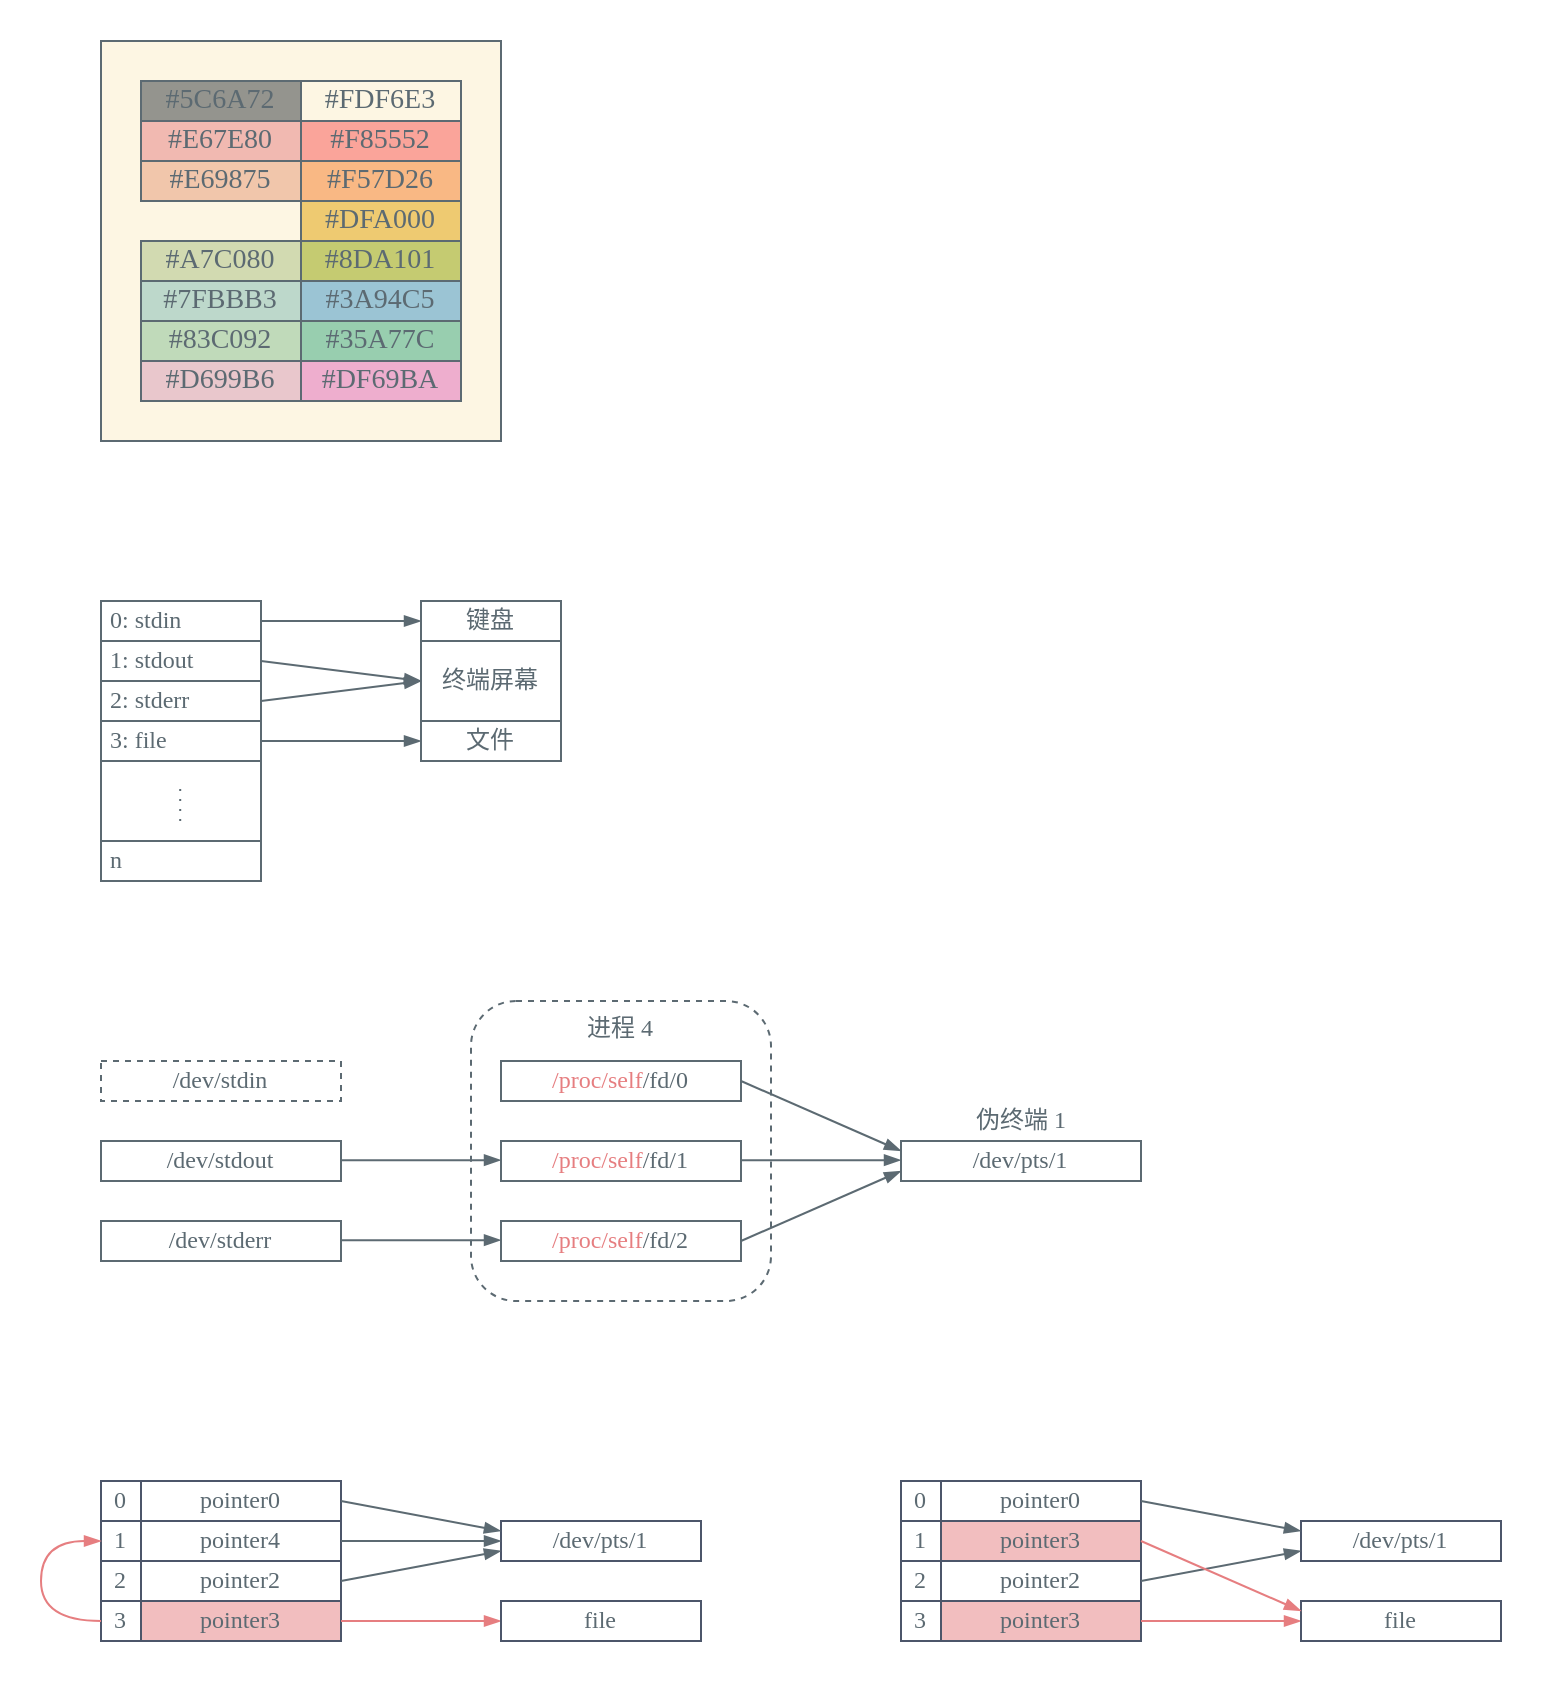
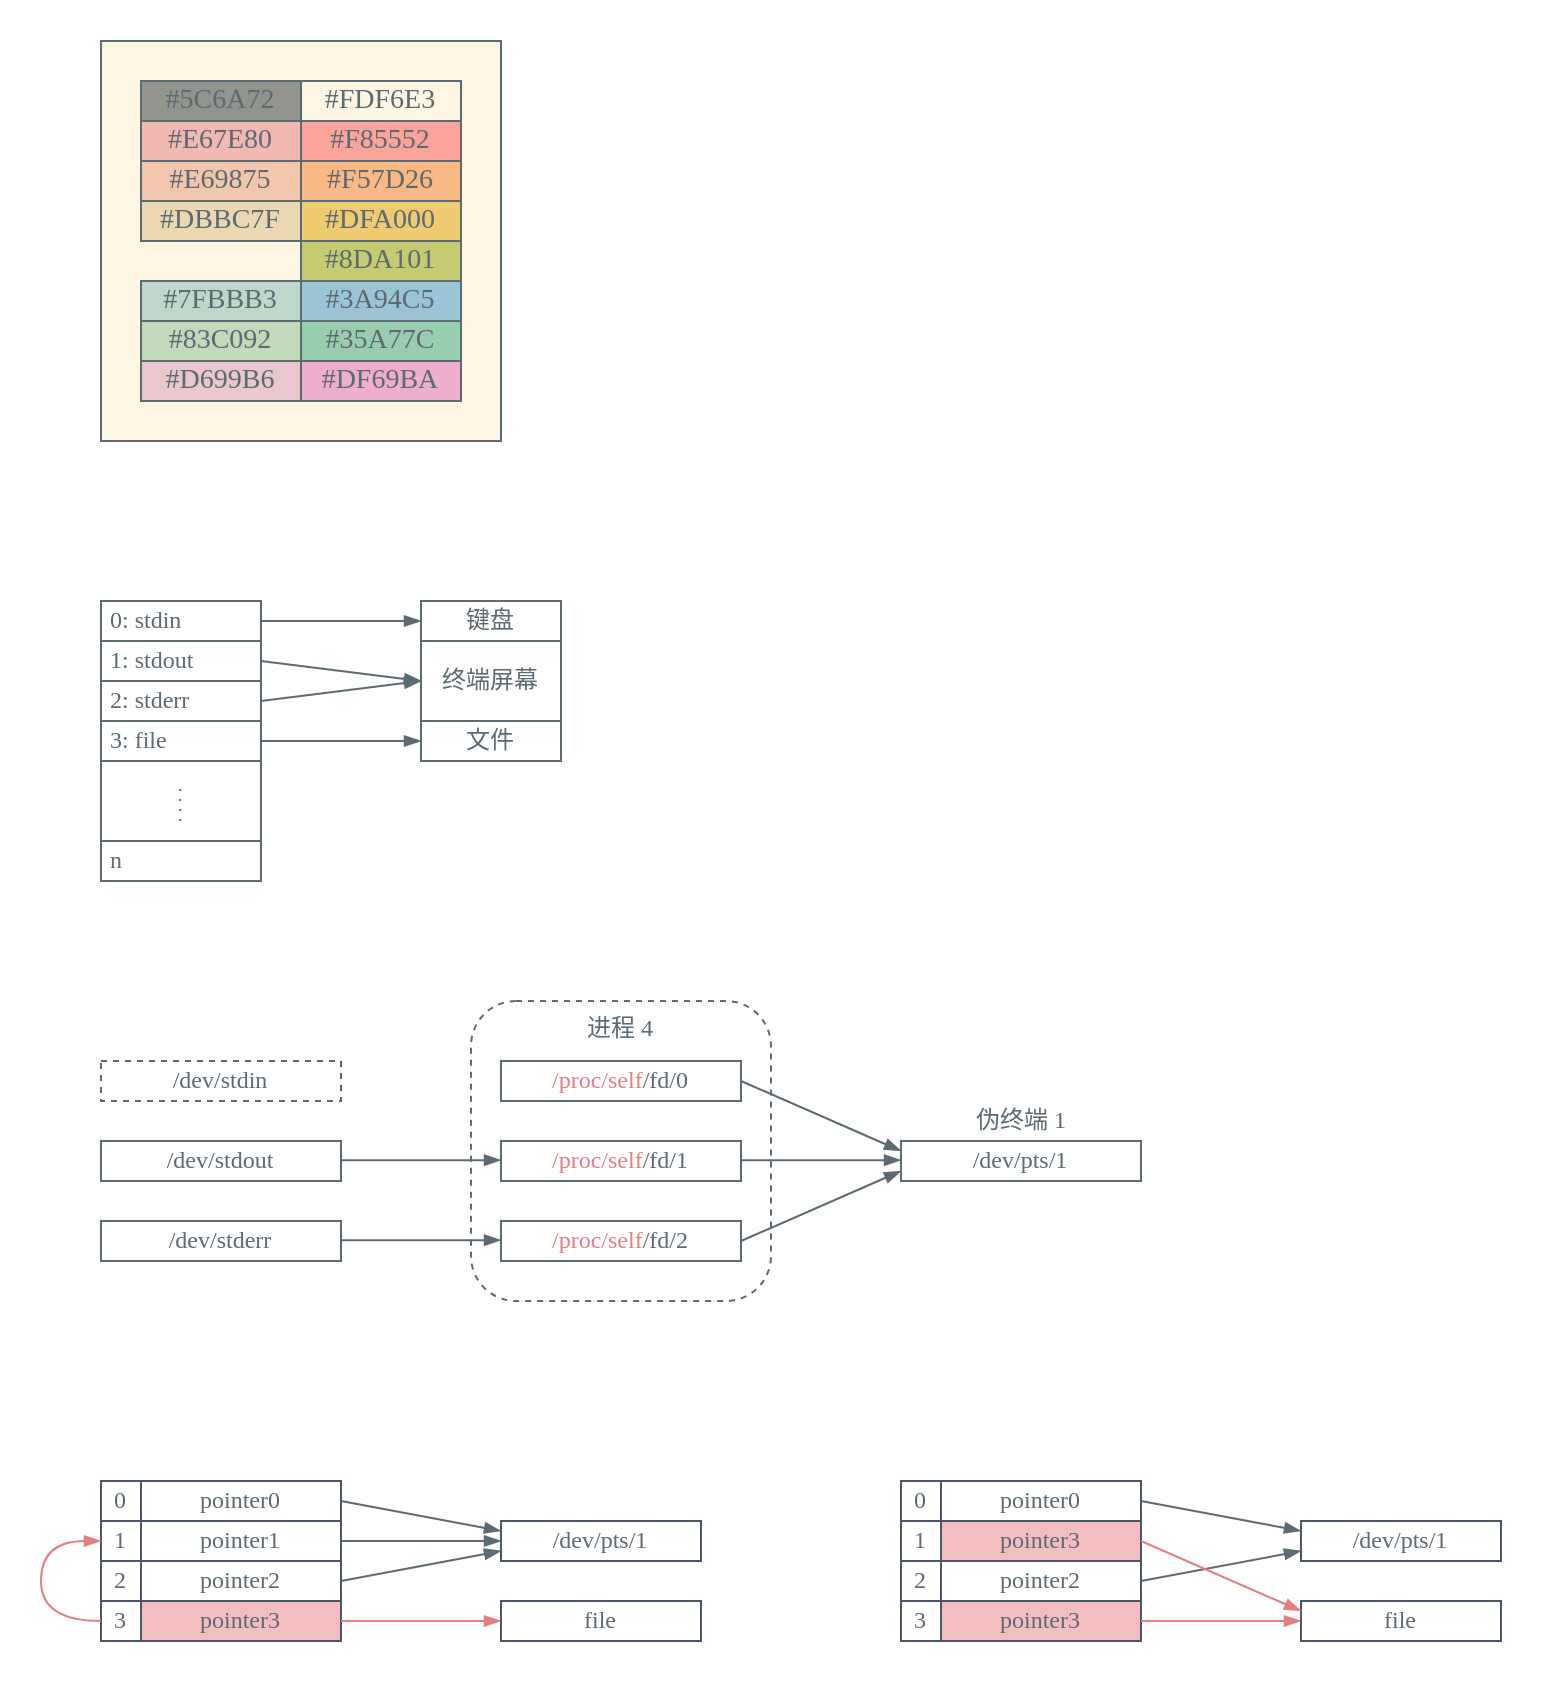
node "#DBBC7F": added
node "#A7C080": removed
node "pointer4": label "pointer4" -> "pointer1"
